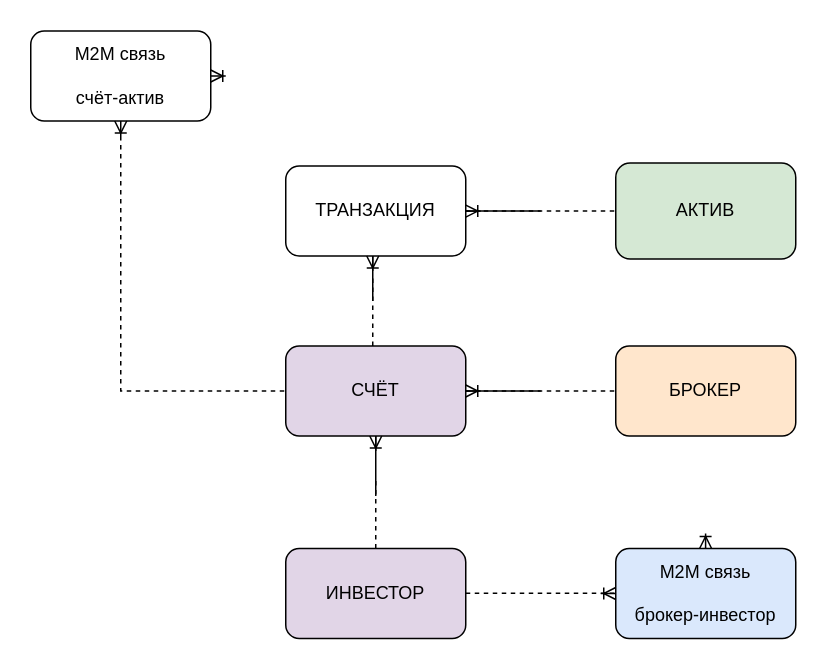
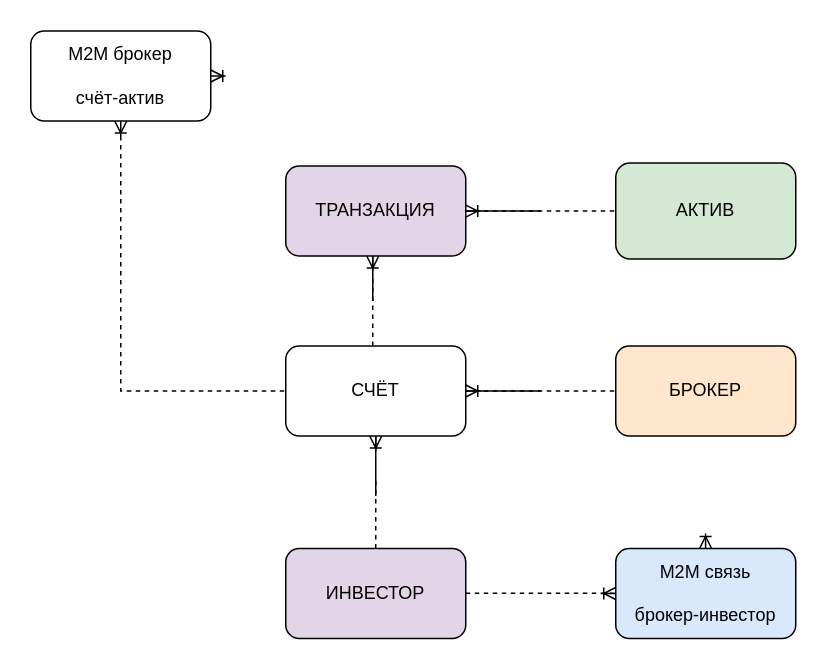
node "М2М связь счёт-актив": label "М2М связь счёт-актив" -> "М2М брокер счёт-актив"
node "ТРАНЗАКЦИЯ": fillcolor #ffffff -> #e1d5e7
node "СЧЁТ": fillcolor #e1d5e7 -> #ffffff
